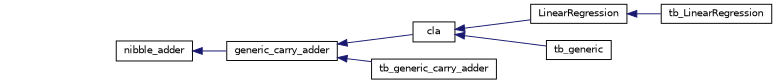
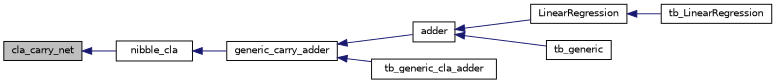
node "cla": label "cla" -> "adder"
node "cla_carry_net": added
node "nibble_adder": label "nibble_adder" -> "nibble_cla"
node "tb_generic_carry_adder": label "tb_generic_carry_adder" -> "tb_generic_cla_adder"
